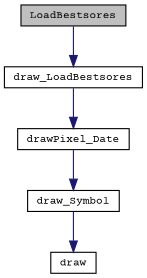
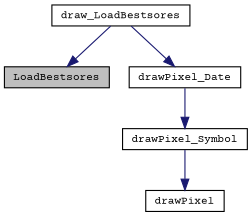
edge "LoadBestsores" -> "draw_LoadBestsores": reversed
node "draw_Symbol": label "draw_Symbol" -> "drawPixel_Symbol"
node "draw": label "draw" -> "drawPixel"
